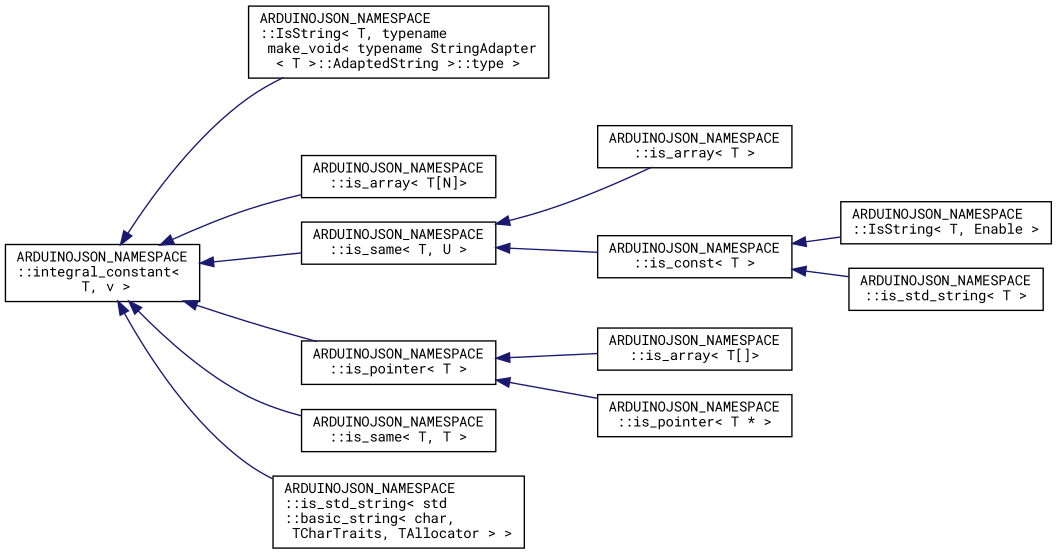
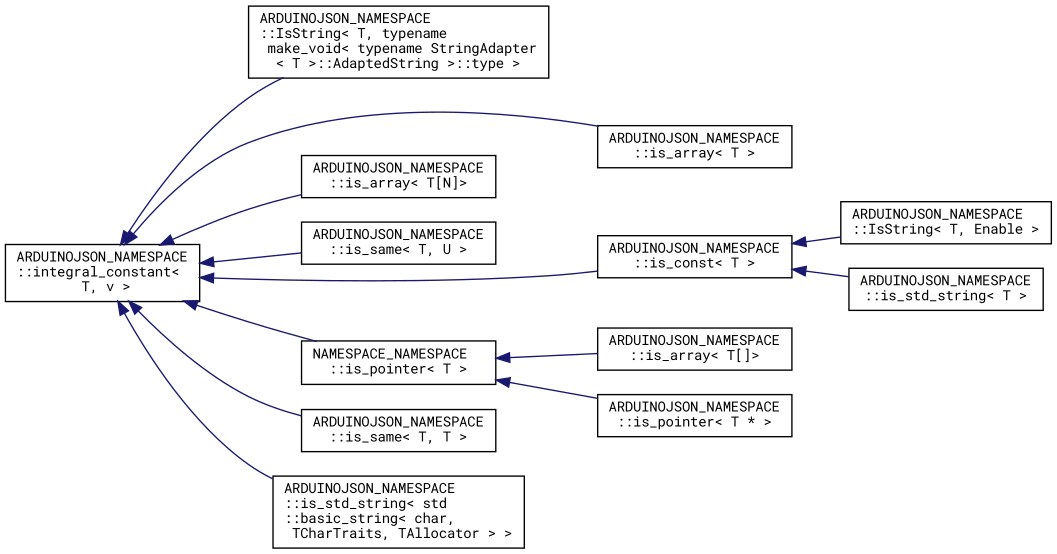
edge "ARDUINOJSON_NAMESPACE ::is_array< T >" -> "ARDUINOJSON_NAMESPACE ::is_same< T, U >": now "ARDUINOJSON_NAMESPACE ::is_array< T >" -> "ARDUINOJSON_NAMESPACE ::integral_constant< T, v >"
edge "ARDUINOJSON_NAMESPACE ::is_const< T >" -> "ARDUINOJSON_NAMESPACE ::is_same< T, U >": now "ARDUINOJSON_NAMESPACE ::is_const< T >" -> "ARDUINOJSON_NAMESPACE ::integral_constant< T, v >"
node "ARDUINOJSON_NAMESPACE ::is_pointer< T >": label "ARDUINOJSON_NAMESPACE ::is_pointer< T >" -> "NAMESPACE_NAMESPACE ::is_pointer< T >"
